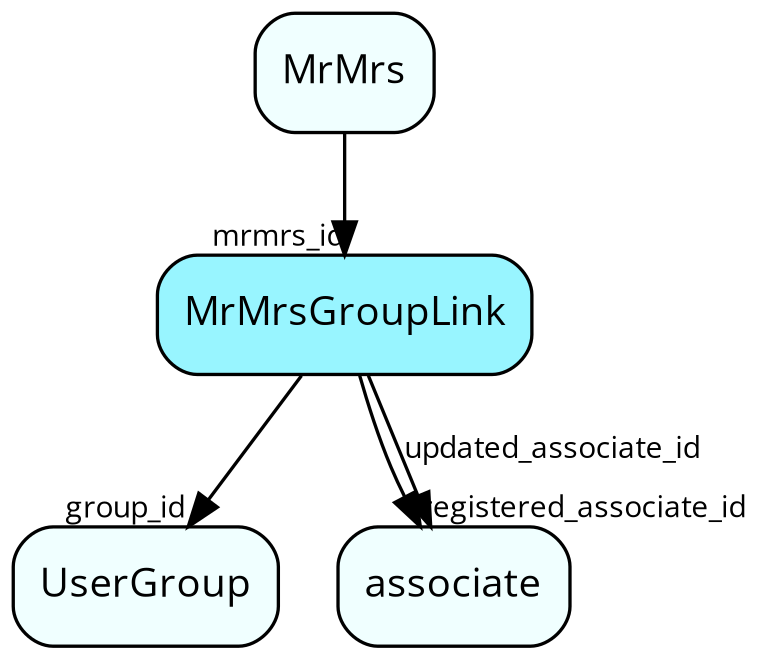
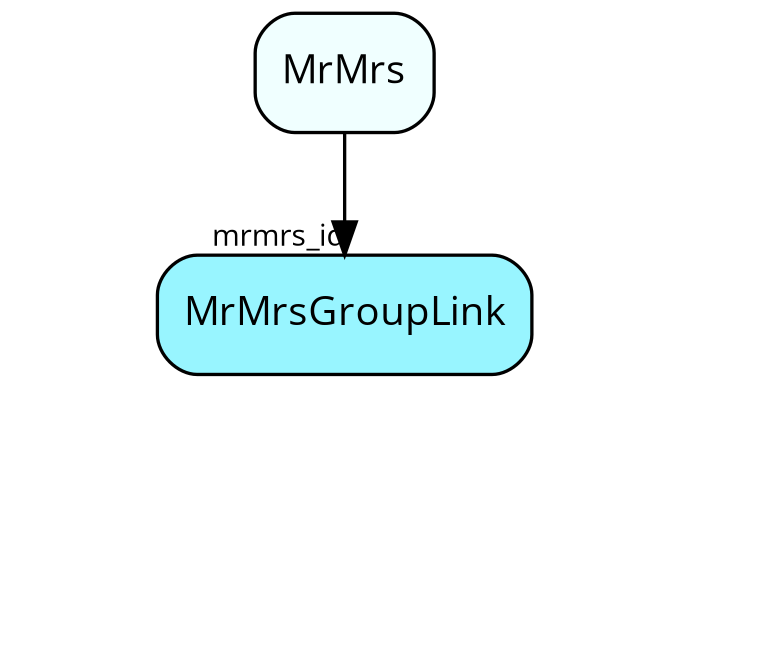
node "UserGroup": removed
node "associate": removed
